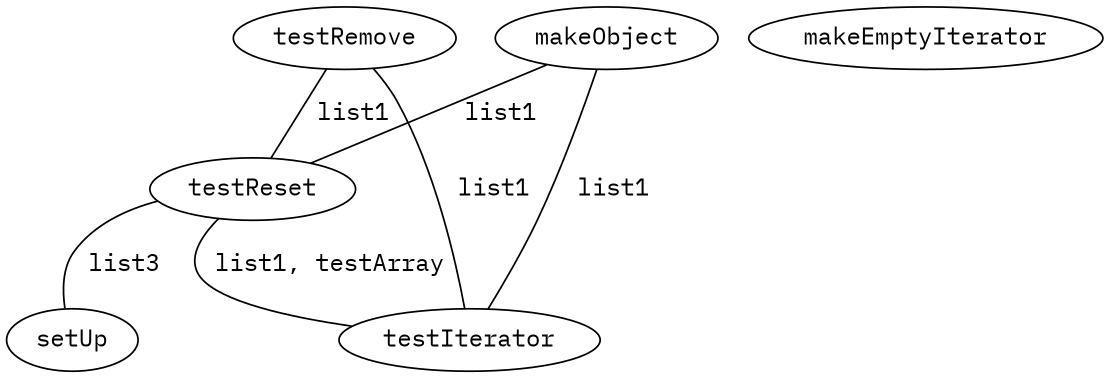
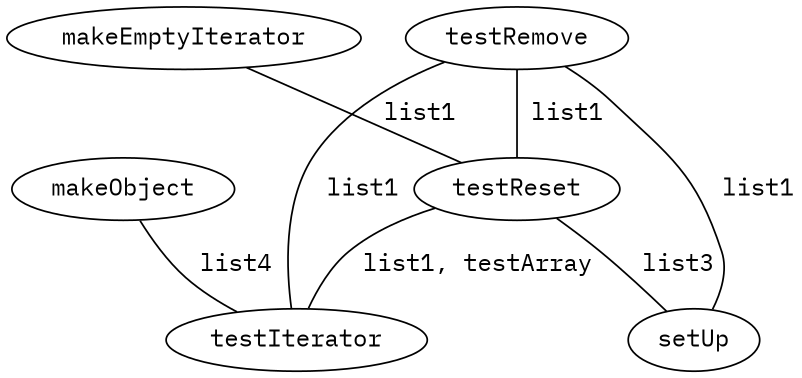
edge "makeObject" -- "testReset": now "makeEmptyIterator" -- "testReset"
edge "testRemove" -- "setUp": added, label "list1"
edge "makeObject" -- "testIterator": label " list1" -> " list4"
